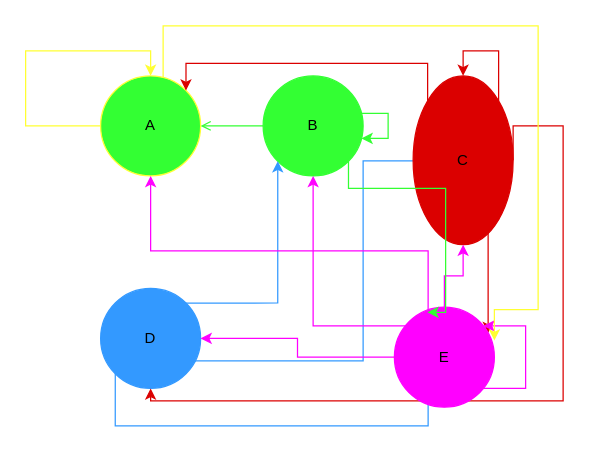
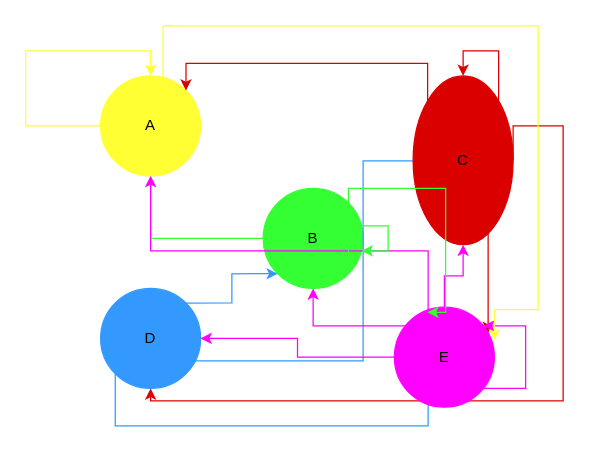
node "A": fillcolor #33ff33 -> #ffff33
node "B": moved (313, 126) -> (313, 238)
